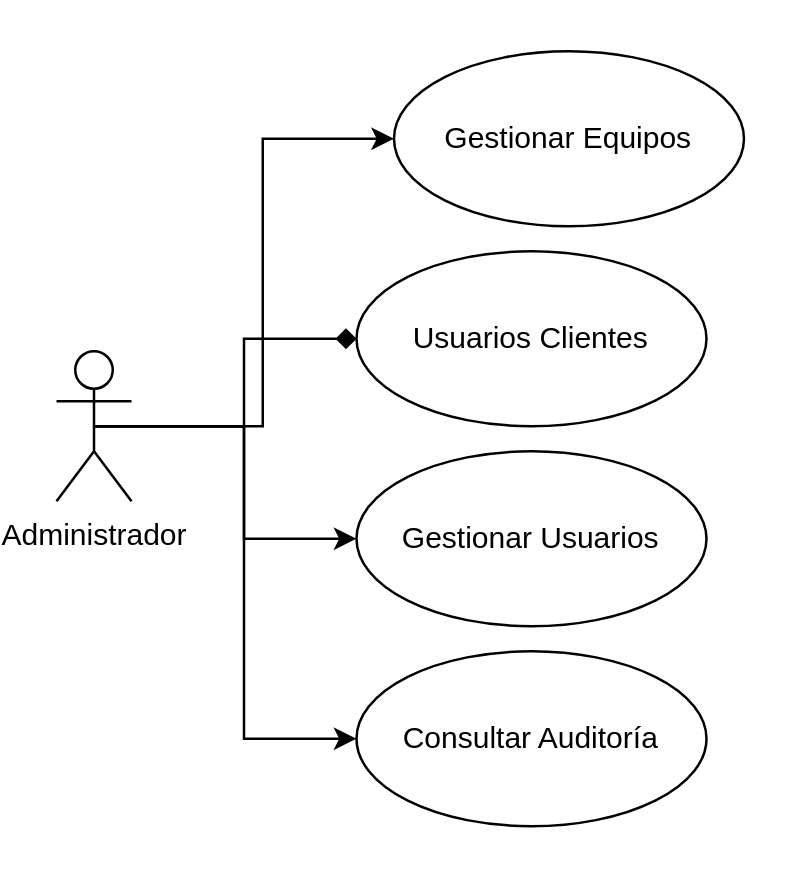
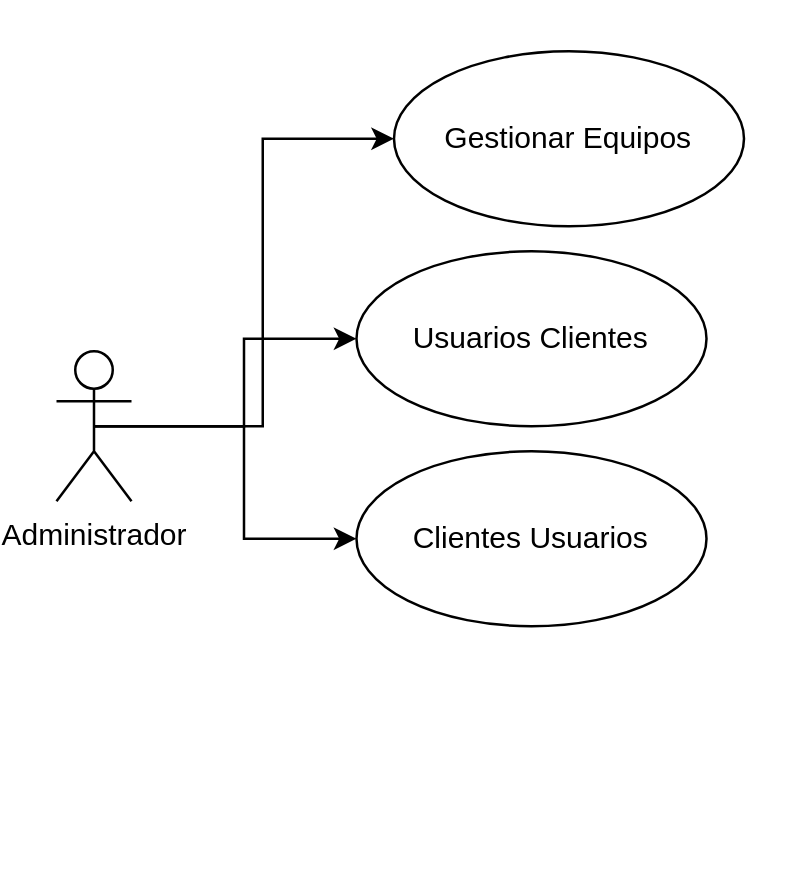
edge "Administrador" -> "Usuarios Clientes": arrowhead diamond -> classic
node "Gestionar Usuarios": label "Gestionar Usuarios" -> "Clientes Usuarios"
edge "Administrador" -> "Consultar Auditoría": removed
node "Consultar Auditoría": removed
